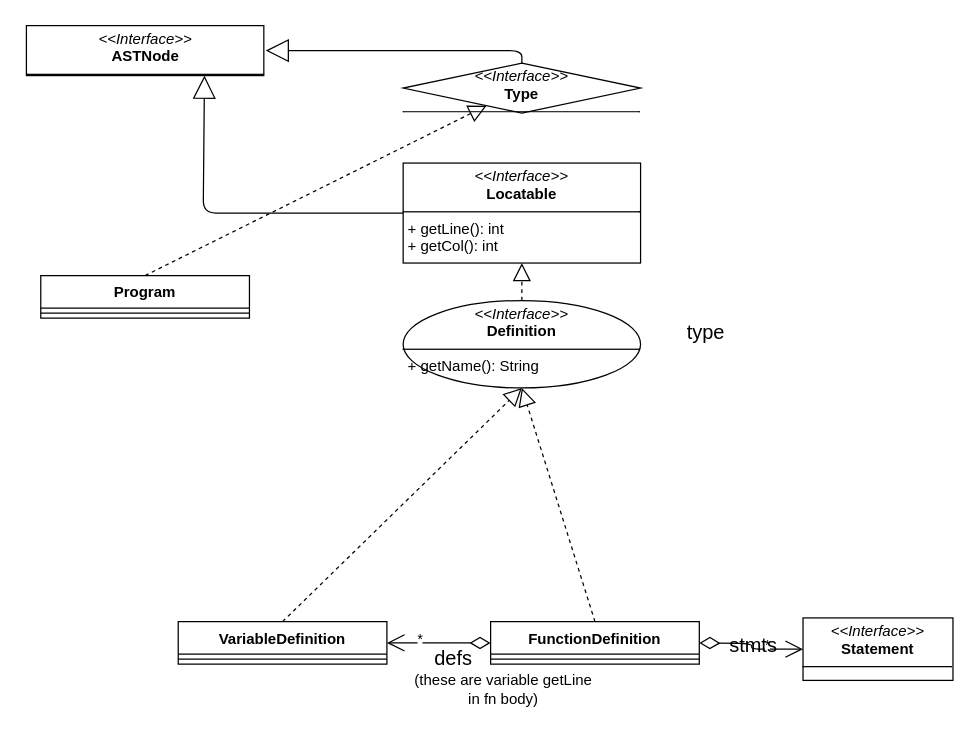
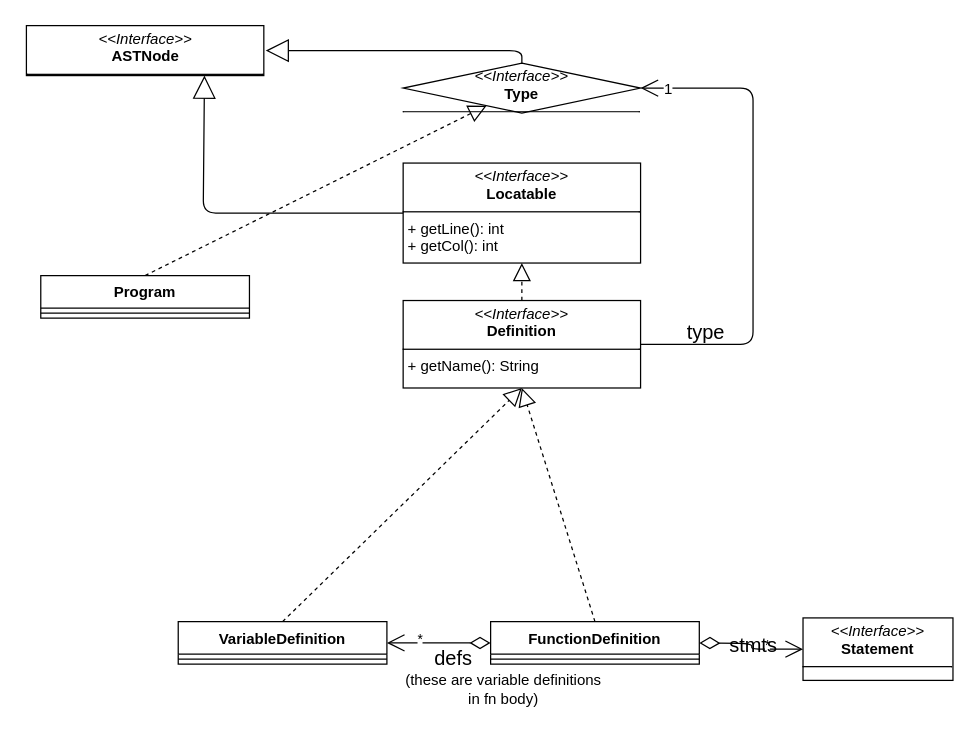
edge "<<Interface>> Definition + getName(): String" -> "<<Interface>> Type": added, label "1"
node "<<Interface>> Definition + getName(): String": shape ellipse -> rectangle
node "(these are variable getLine in fn body)": label "(these are variable getLine in fn body)" -> "(these are variable definitions in fn body)"
